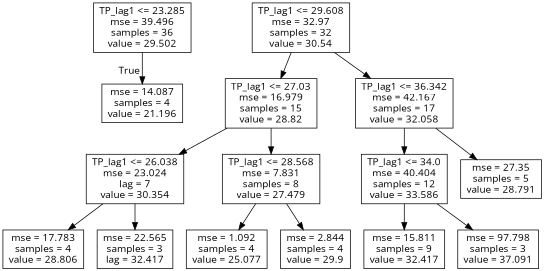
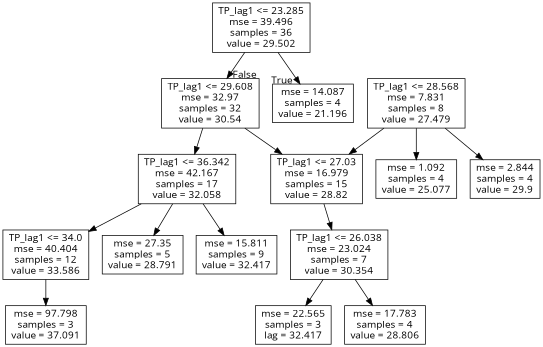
edge "TP_lag1 <= 23.285 mse = 39.496 samples = 36 value = 29.502" -> "TP_lag1 <= 29.608 mse = 32.97 samples = 32 value = 30.54": added
edge "TP_lag1 <= 27.03 mse = 16.979 samples = 15 value = 28.82" -> "TP_lag1 <= 28.568 mse = 7.831 samples = 8 value = 27.479": reversed
node "TP_lag1 <= 26.038 mse = 23.024 lag = 7 value = 30.354": label "TP_lag1 <= 26.038 mse = 23.024 lag = 7 value = 30.354" -> "TP_lag1 <= 26.038 mse = 23.024 samples = 7 value = 30.354"
edge "TP_lag1 <= 34.0 mse = 40.404 samples = 12 value = 33.586" -> "mse = 15.811 samples = 9 value = 32.417": now "TP_lag1 <= 36.342 mse = 42.167 samples = 17 value = 32.058" -> "mse = 15.811 samples = 9 value = 32.417"
